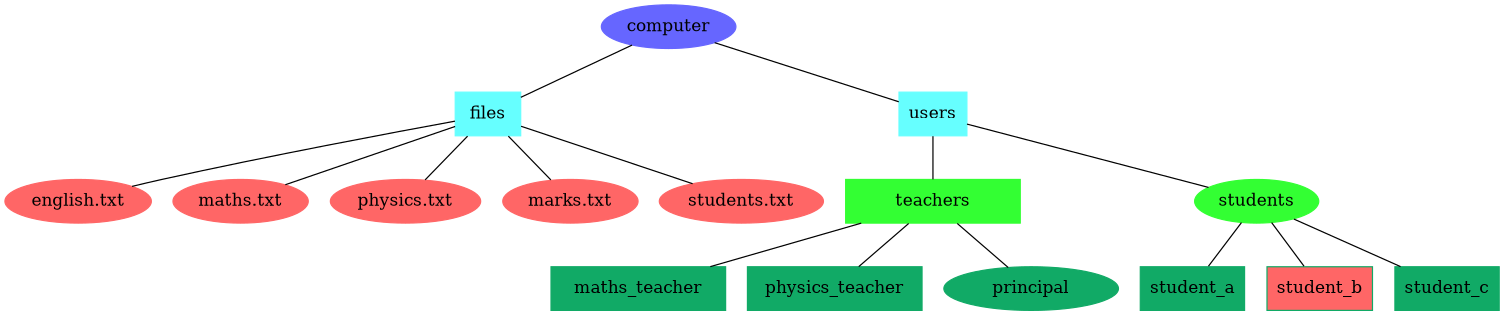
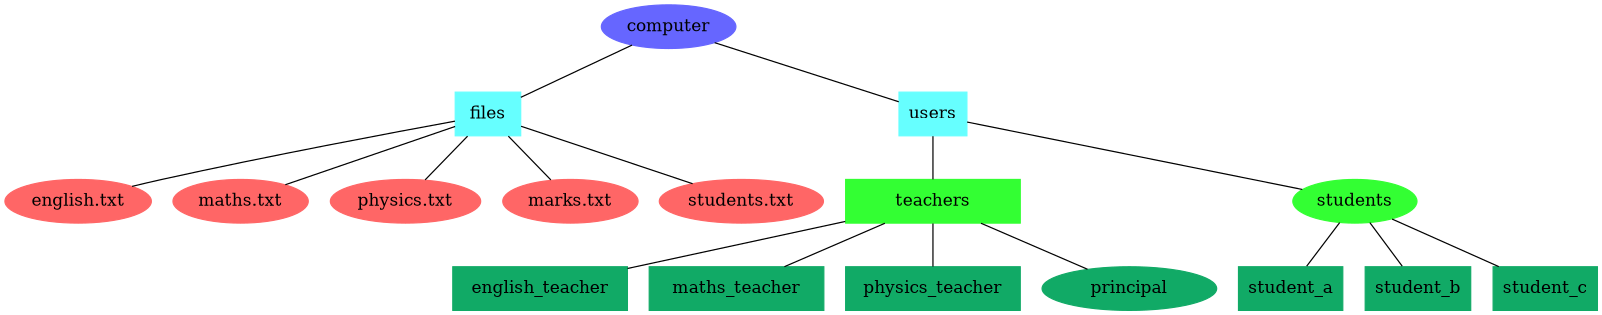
node "english_teacher": added
node "student_b": fillcolor #ff6666 -> #11aa66
